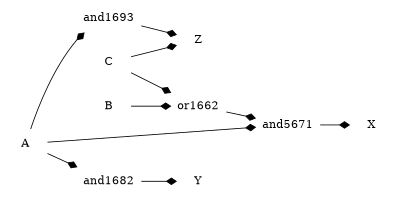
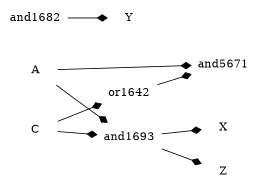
edge "C" -> "Z": now "C" -> "and1693"
node "B": removed
node "or1662": label "or1662" -> "or1642"
edge "and5671" -> "X": now "and1693" -> "X"
edge "A" -> "and1682": removed
